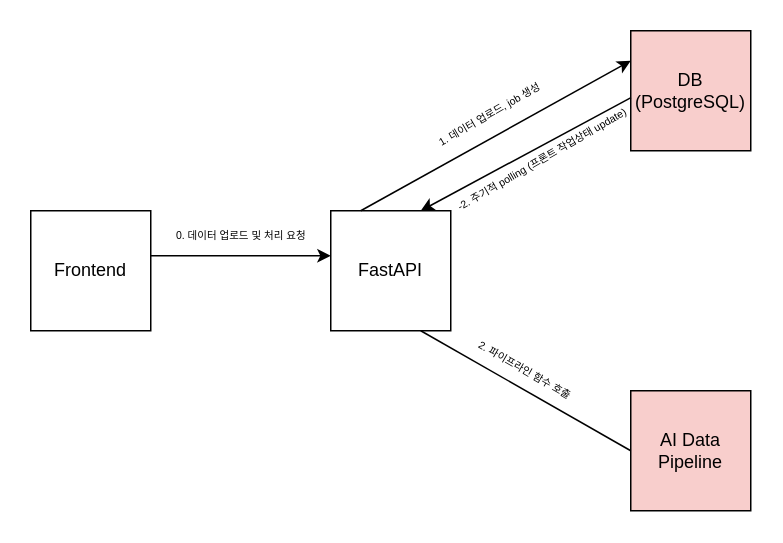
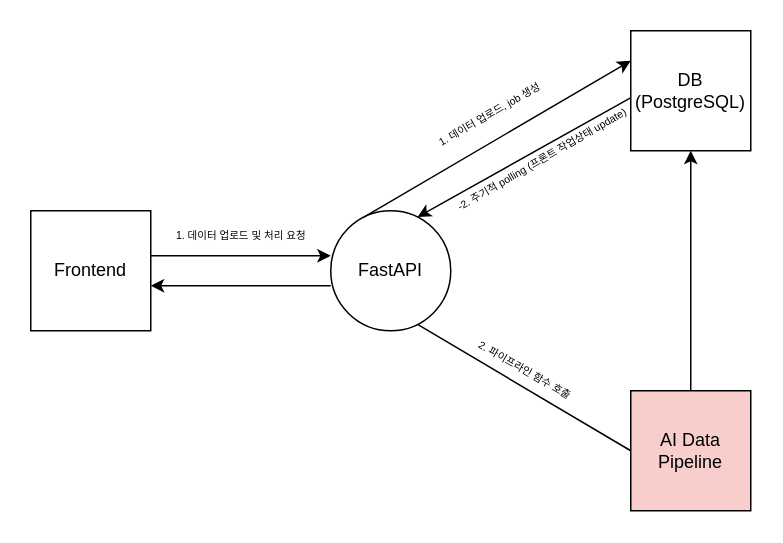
node "DB (PostgreSQL)": fillcolor #f8cecc -> #ffffff
node "0. 데이터 업로드 및 처리 요청": label "0. 데이터 업로드 및 처리 요청" -> "1. 데이터 업로드 및 처리 요청"
node "FastAPI": shape rectangle -> ellipse
edge "AI Data Pipeline" -> "DB (PostgreSQL)": added
edge "FastAPI" -> "Frontend": added
